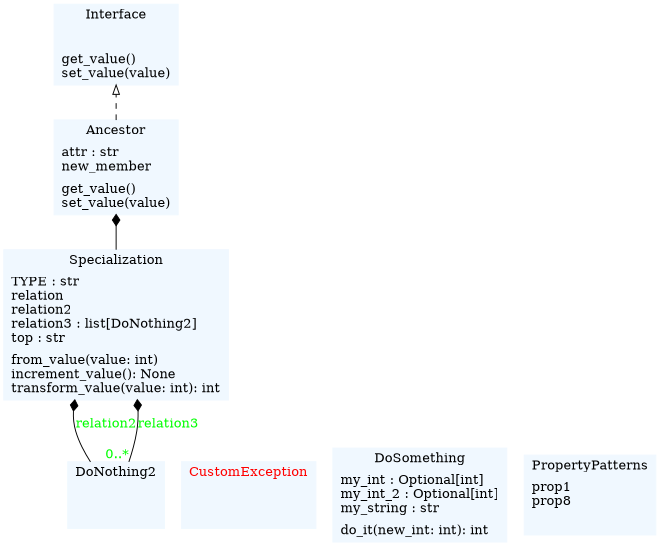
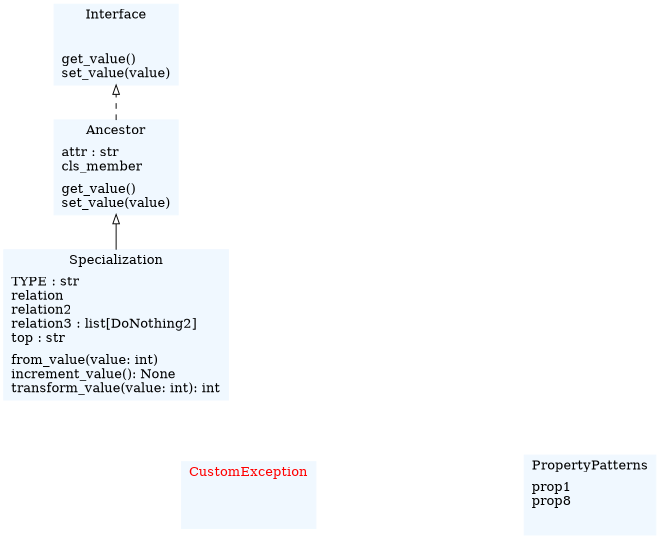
node "Ancestor": text "new_member" -> "cls_member"
edge "Specialization" -> "Ancestor": arrowhead diamond -> empty
node "DoNothing2": removed
node "DoSomething": removed
